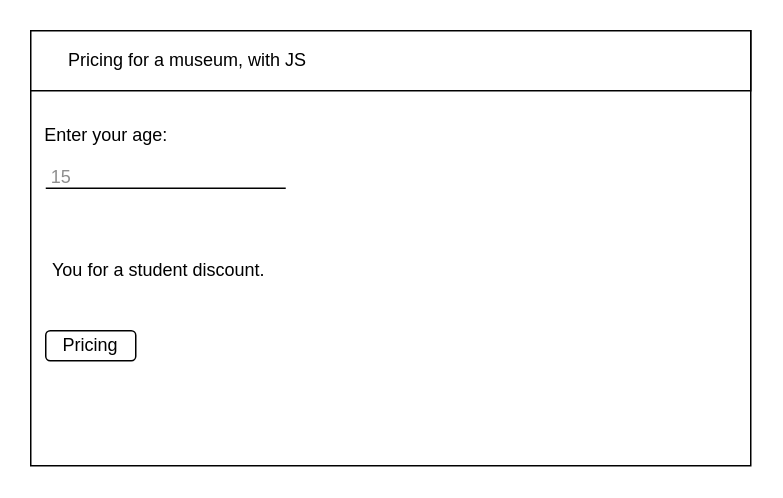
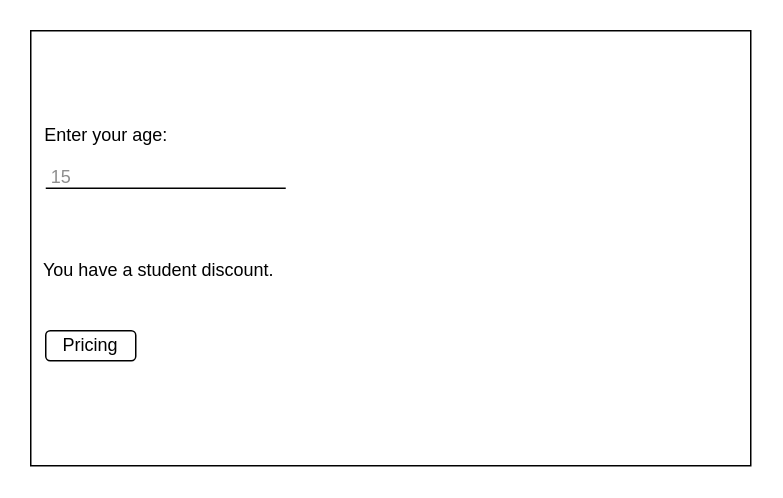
node "Pricing for a museum, with JS": removed
node "You for a student discount.": label "You for a student discount." -> "You have a student discount."
